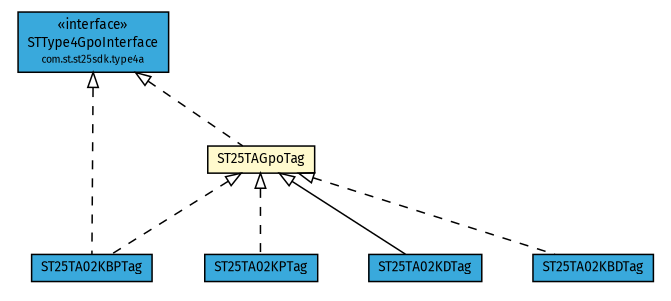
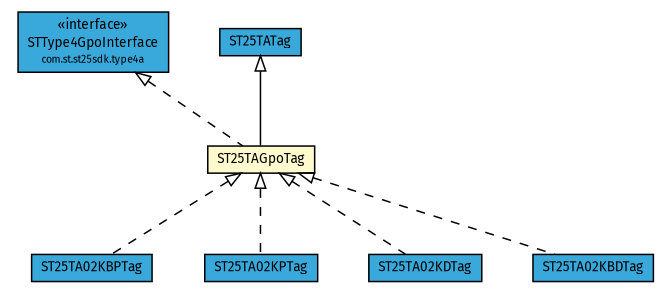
node "ST25TATag": added
edge "ST25TA02KBPTag" -> "STType4GpoInterface": removed
edge "ST25TA02KDTag" -> "ST25TAGpoTag": style solid -> dashed
